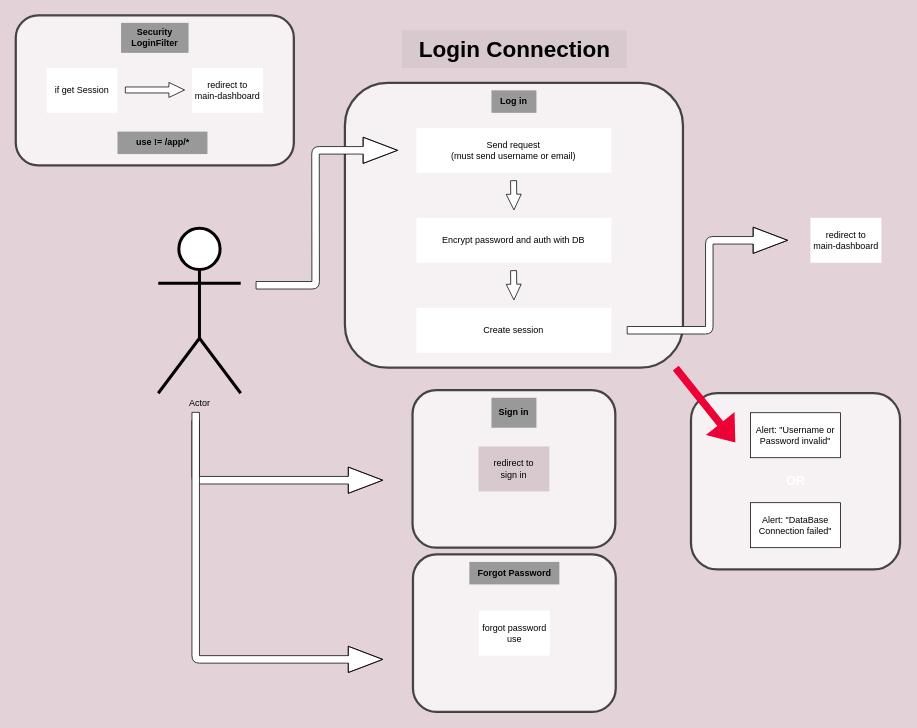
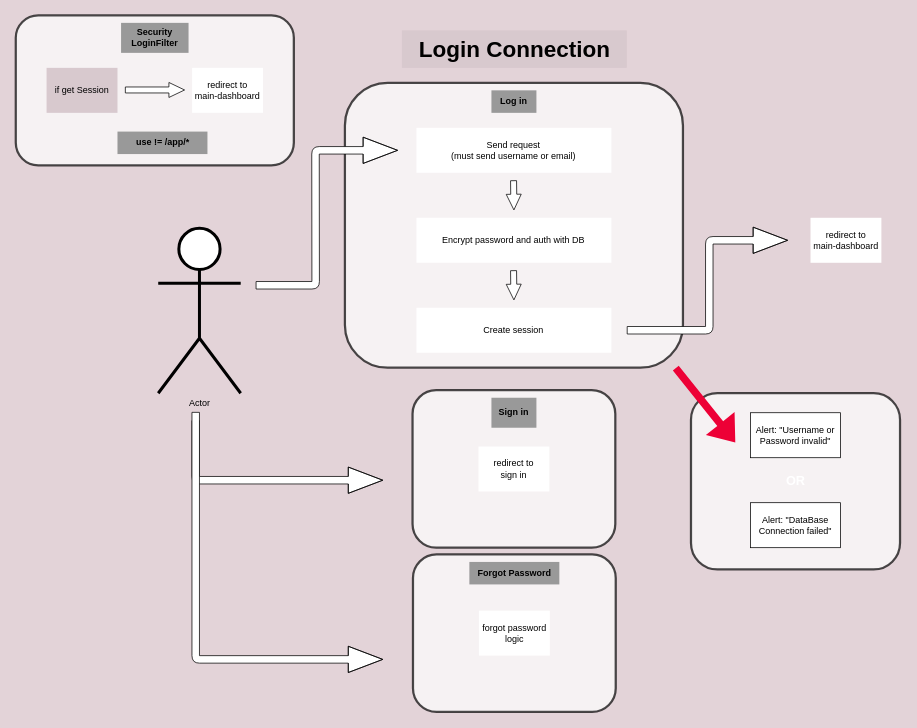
node "if get Session": fillcolor #ffffff -> #d8c9ce
node "redirect to sign in": fillcolor #d8c9ce -> #ffffff
node "forgot password use": label "forgot password use" -> "forgot password logic"
